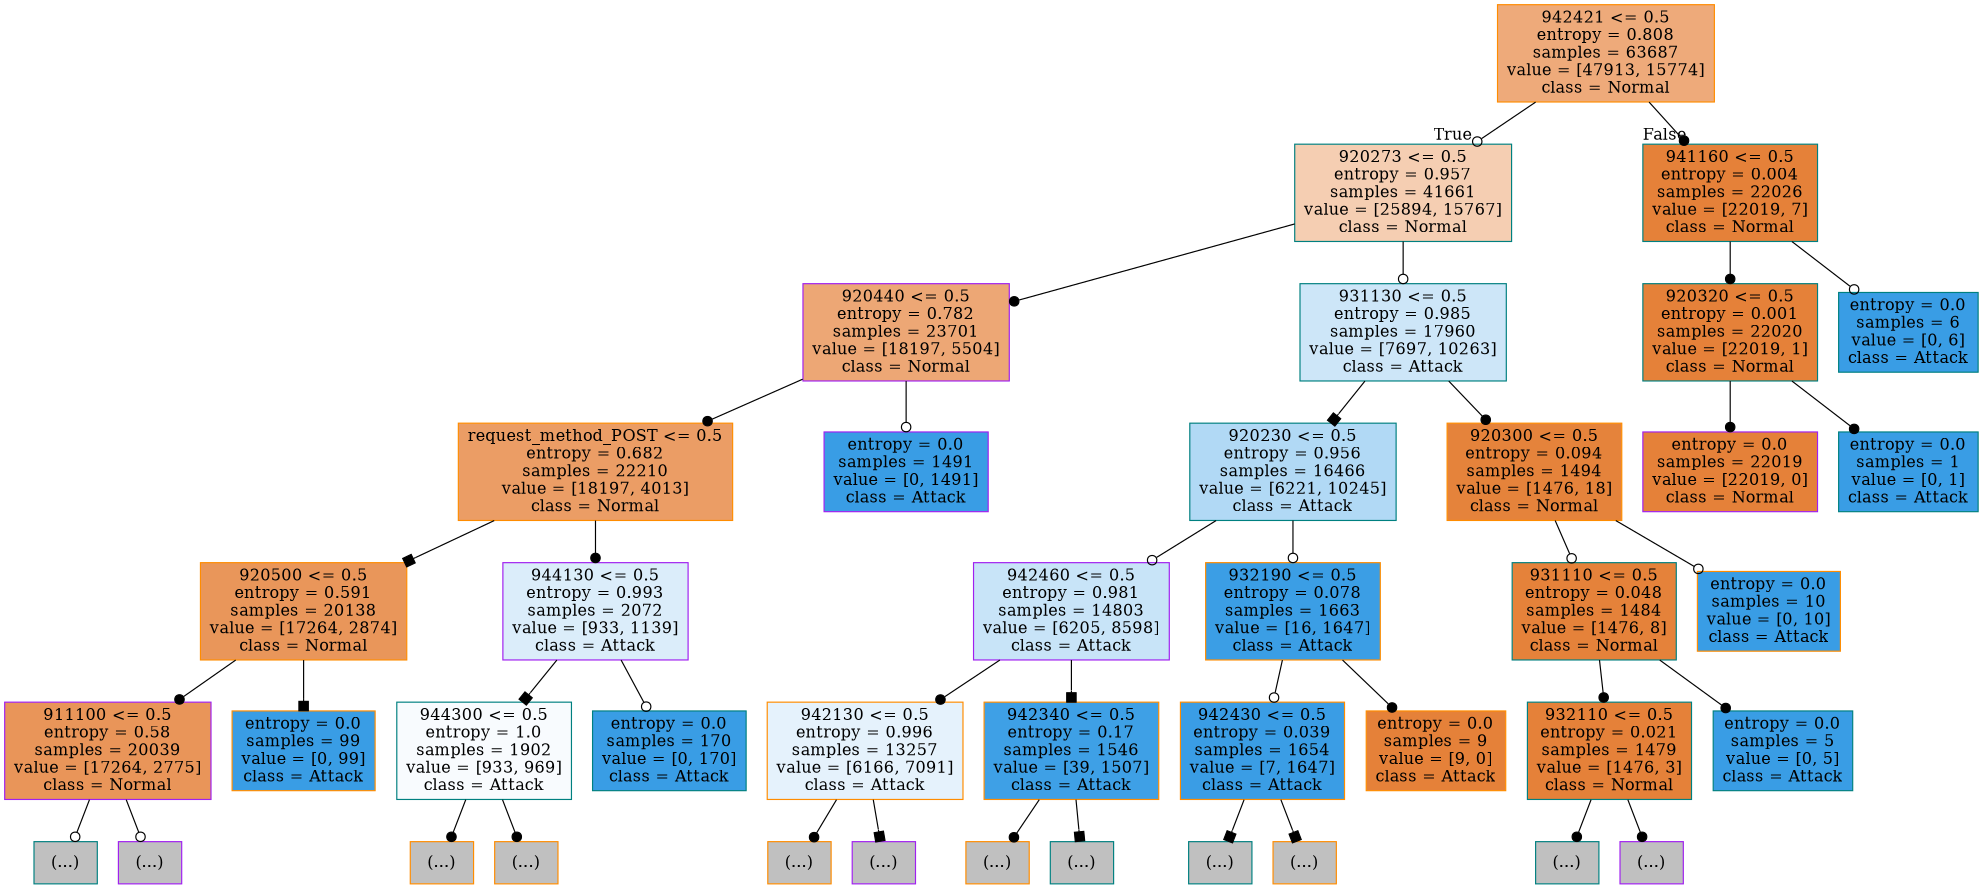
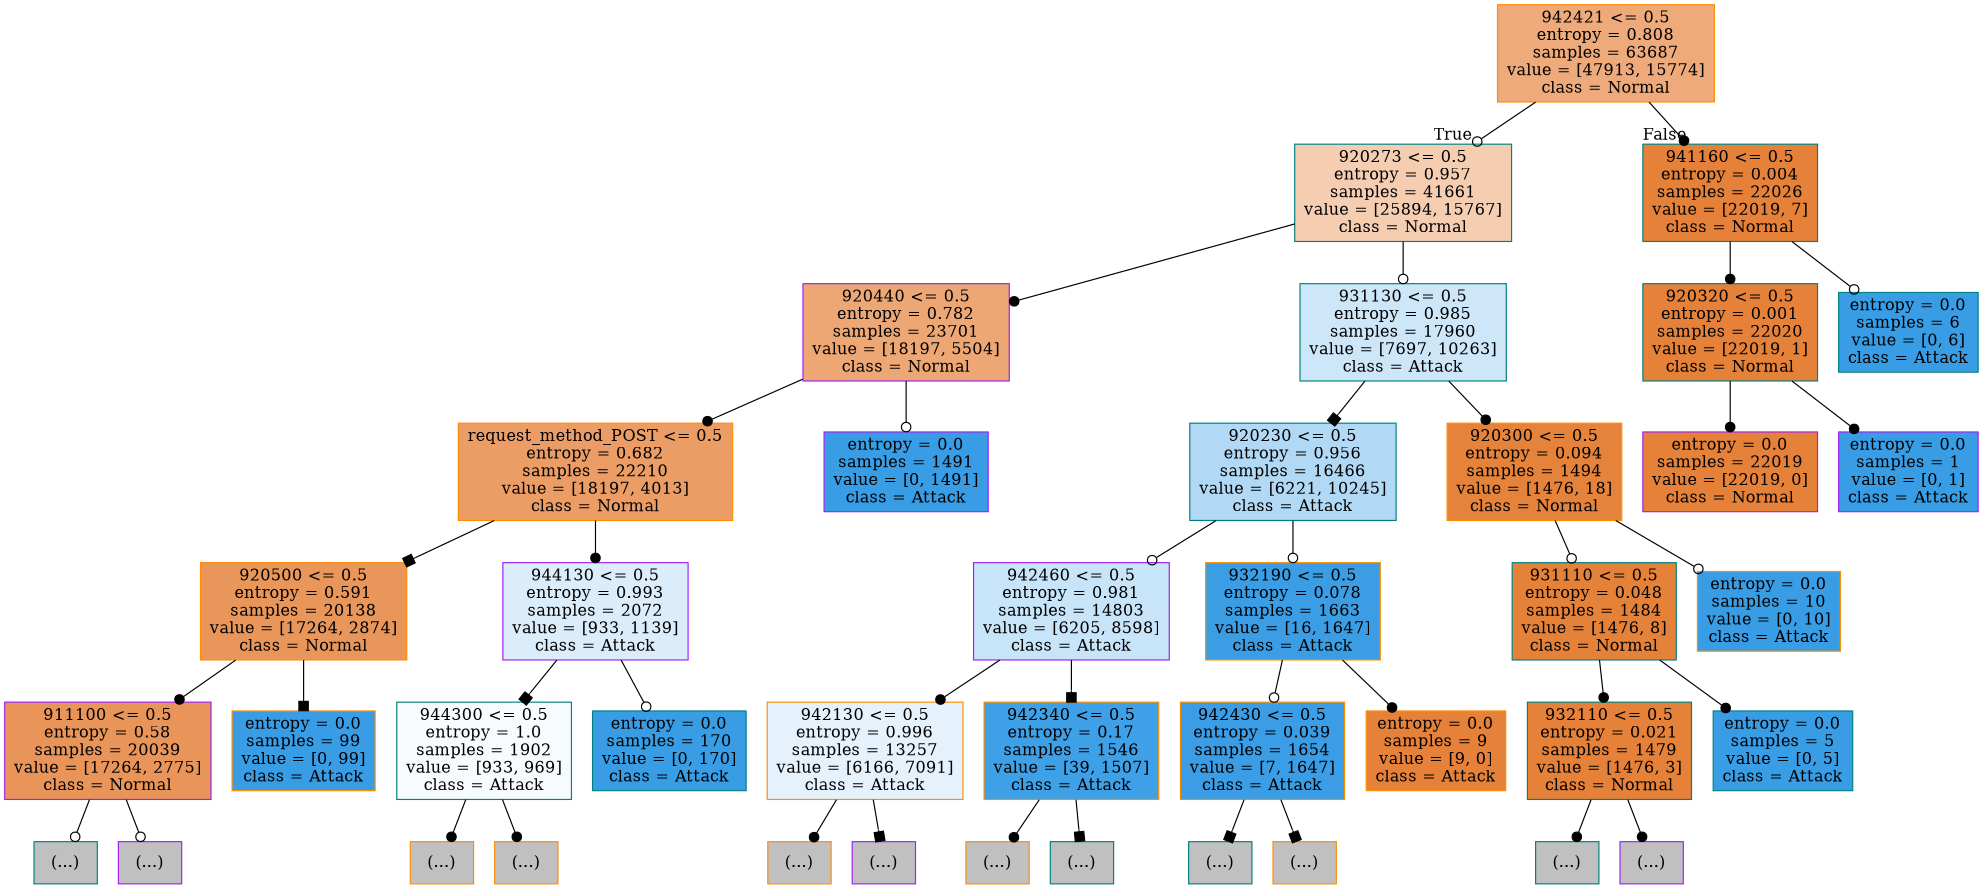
node "entropy = 0.0 samples = 1 value = [0, 1] class = Attack": color teal -> purple
